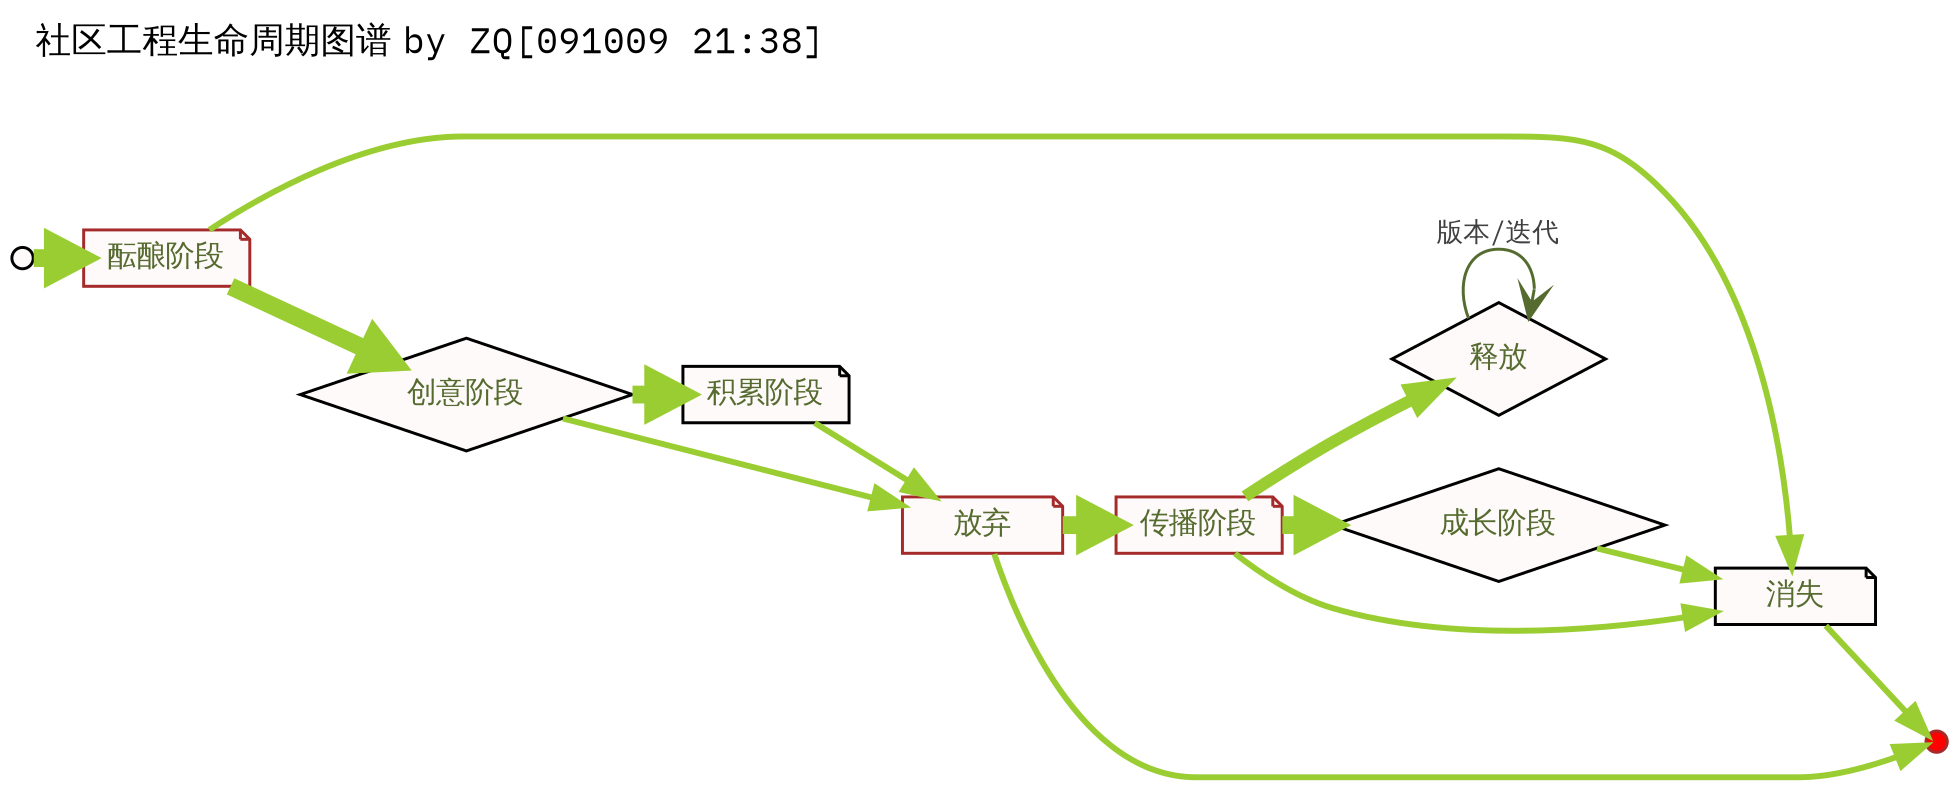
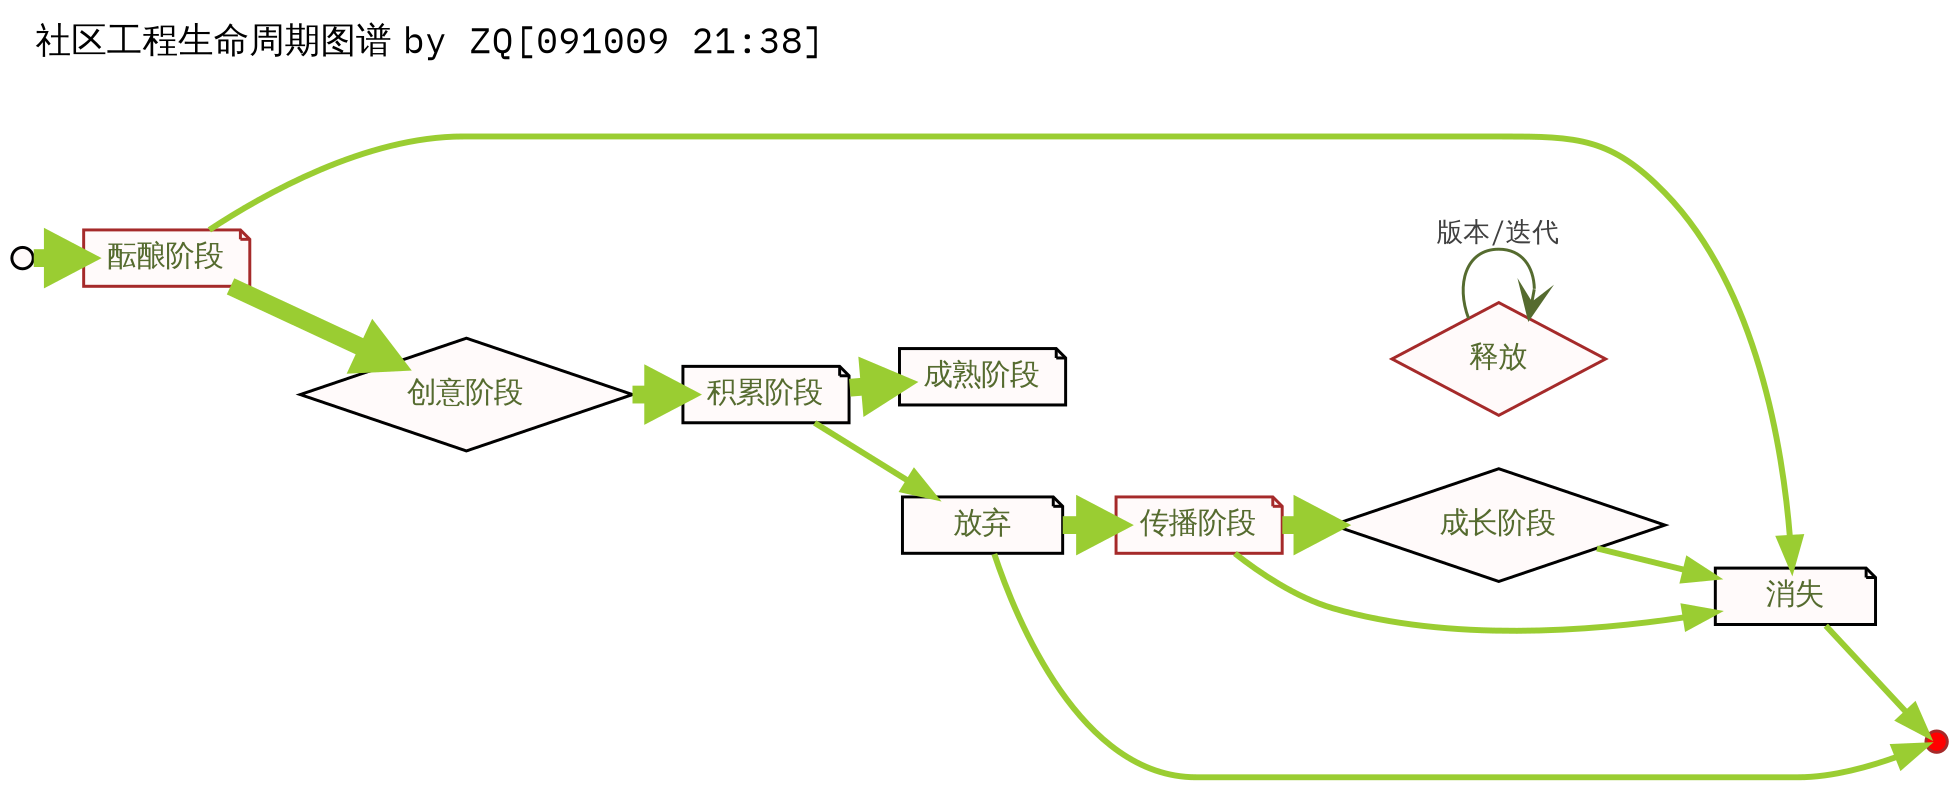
node "释放": color black -> brown
node "成熟阶段": added
edge "传播阶段" -> "释放": removed
edge "创意阶段" -> "放弃": removed
node "放弃": color brown -> black
